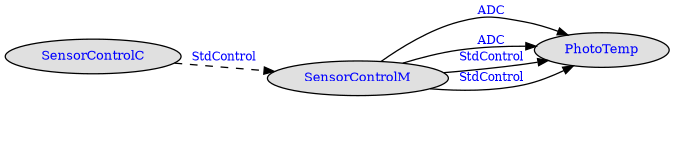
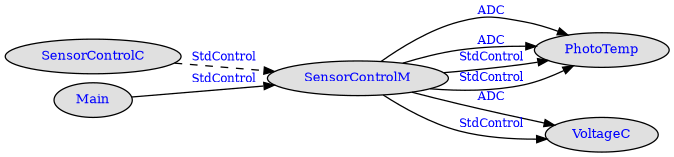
node "Main": added
node "VoltageC": added
